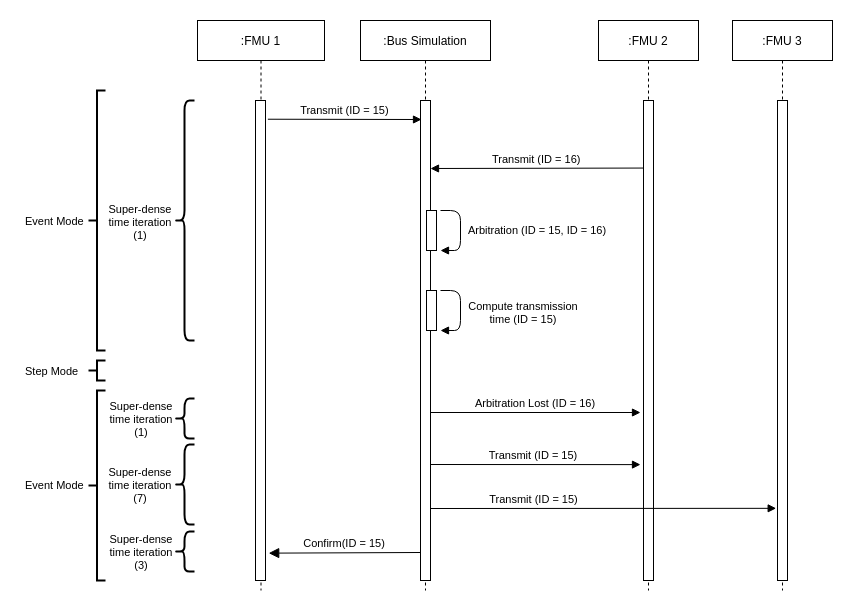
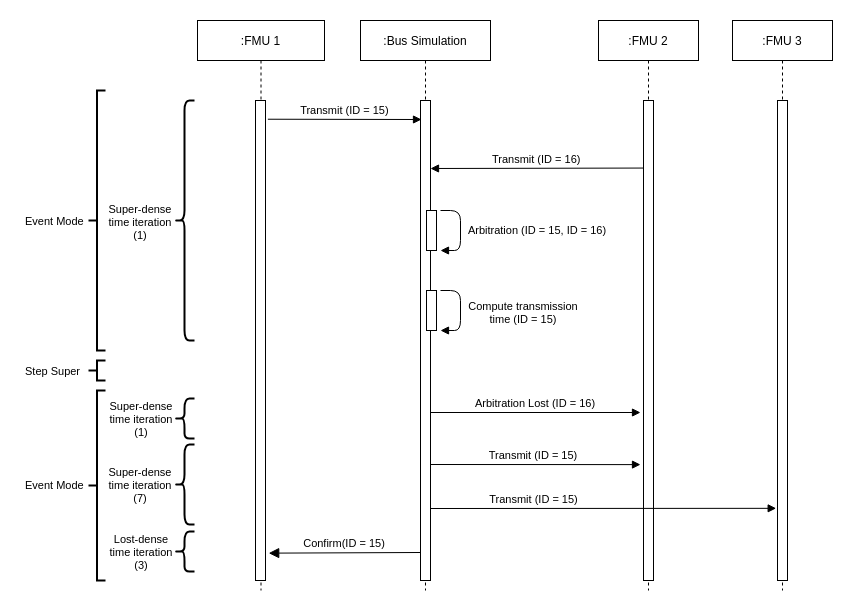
node "Step Mode": label "Step Mode" -> "Step Super"
node "Super-dense time iteration (3)": label "Super-dense time iteration (3)" -> "Lost-dense time iteration (3)"
